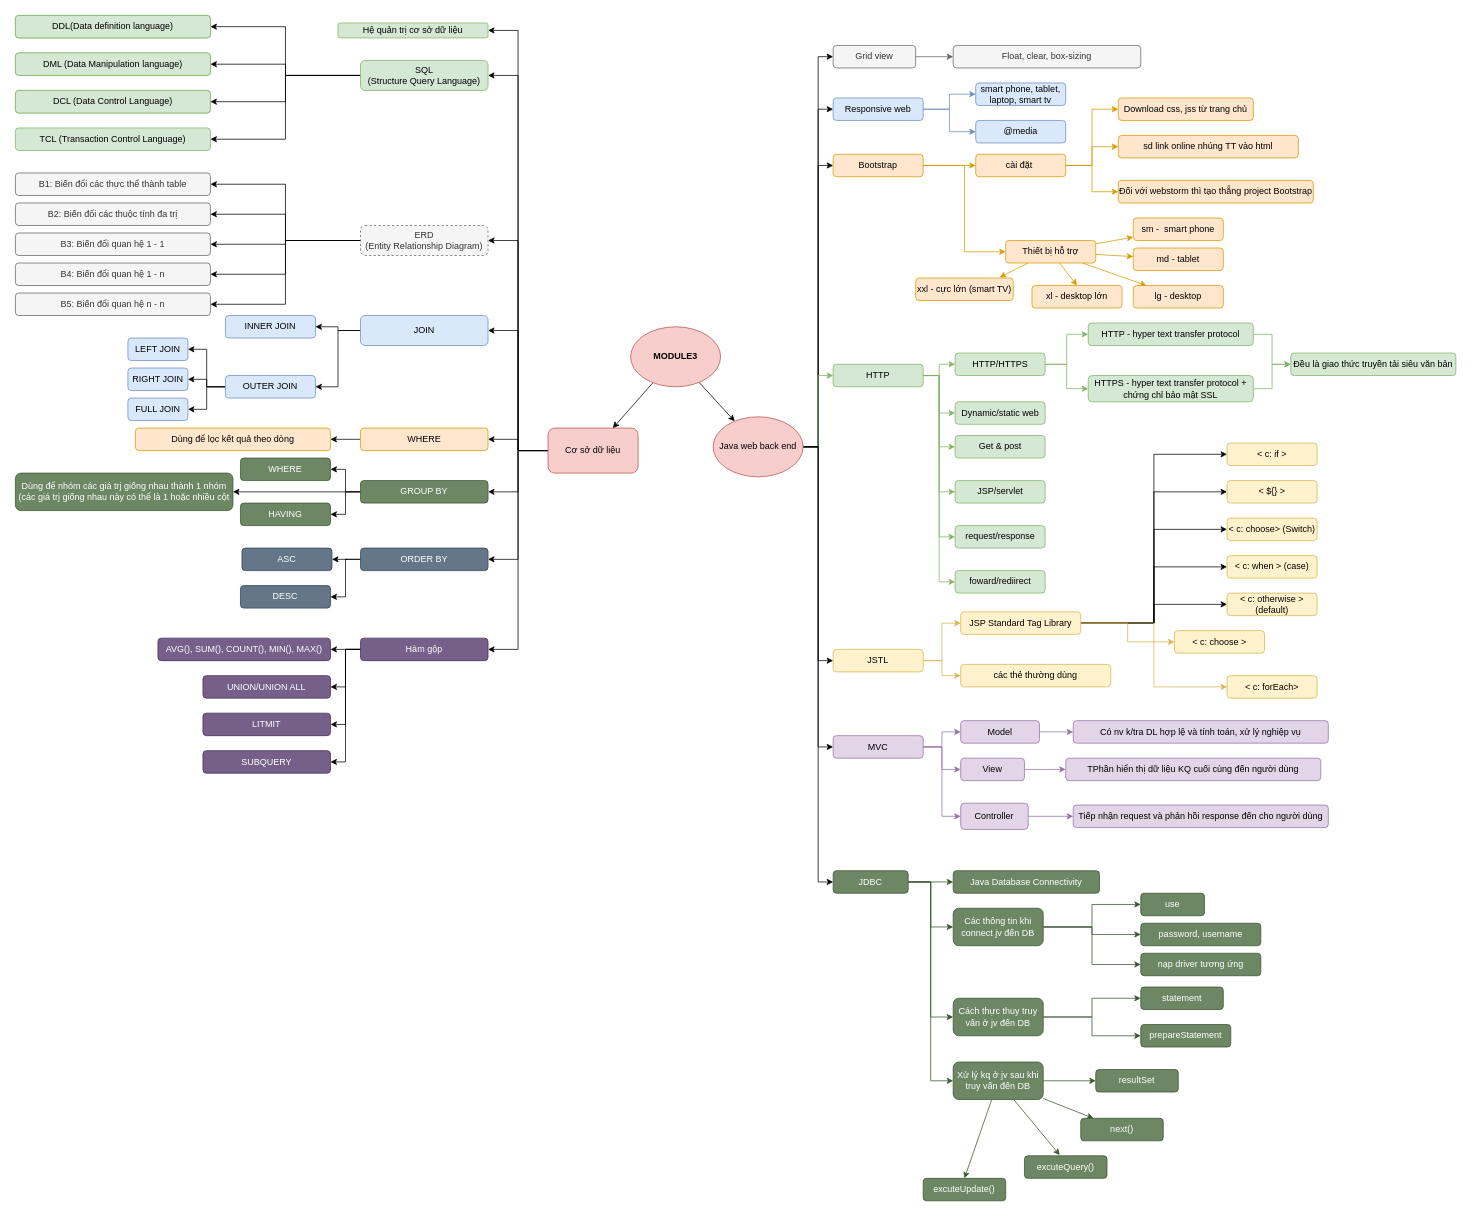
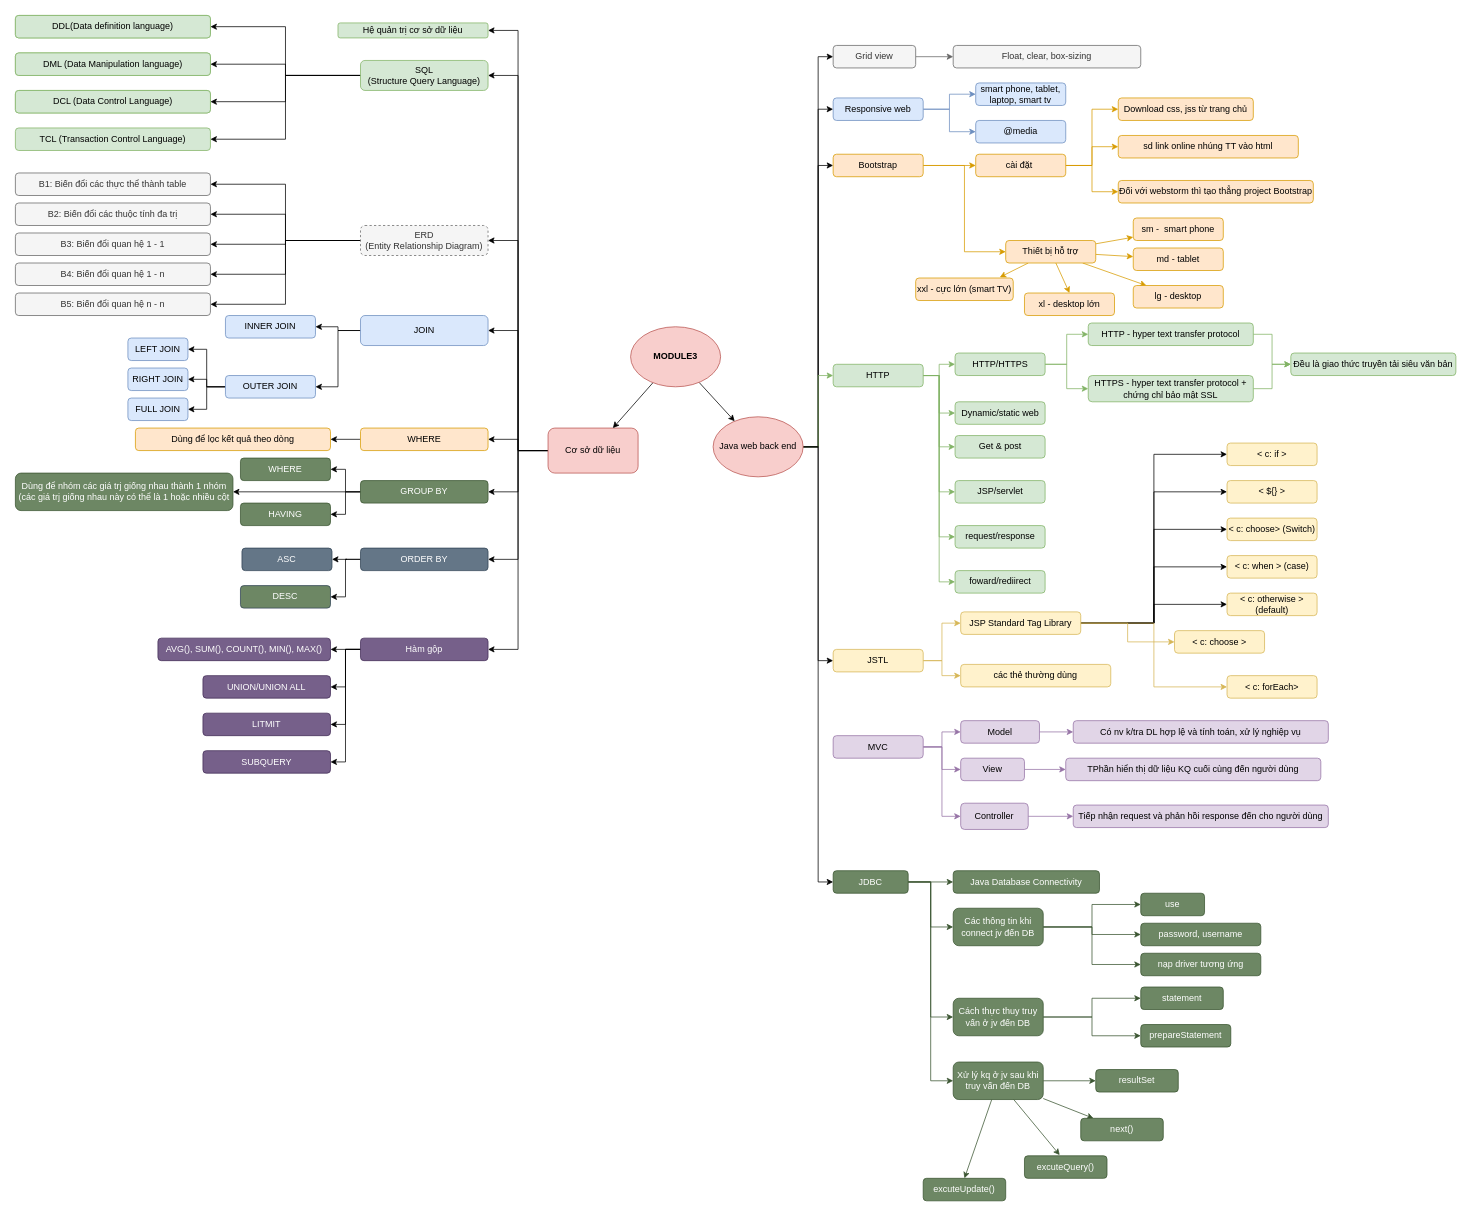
node "xl - desktop lớn": moved (1077, 297) -> (1069, 304)
node "DESC": fillcolor #647687 -> #6d8764
edge "Java web back end" -> "MVC": removed
